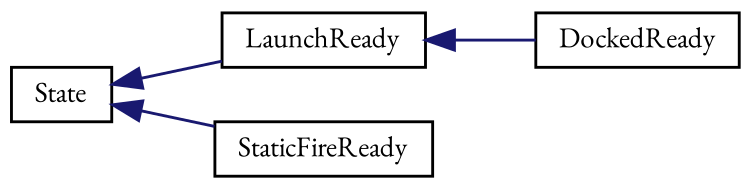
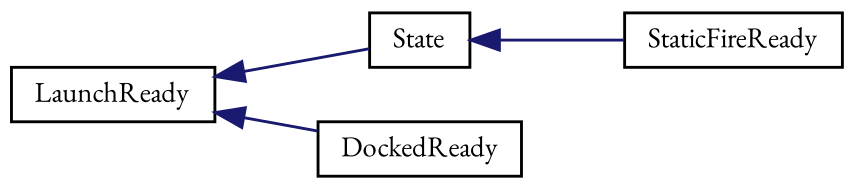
edge "LaunchReady" -> "State": reversed
